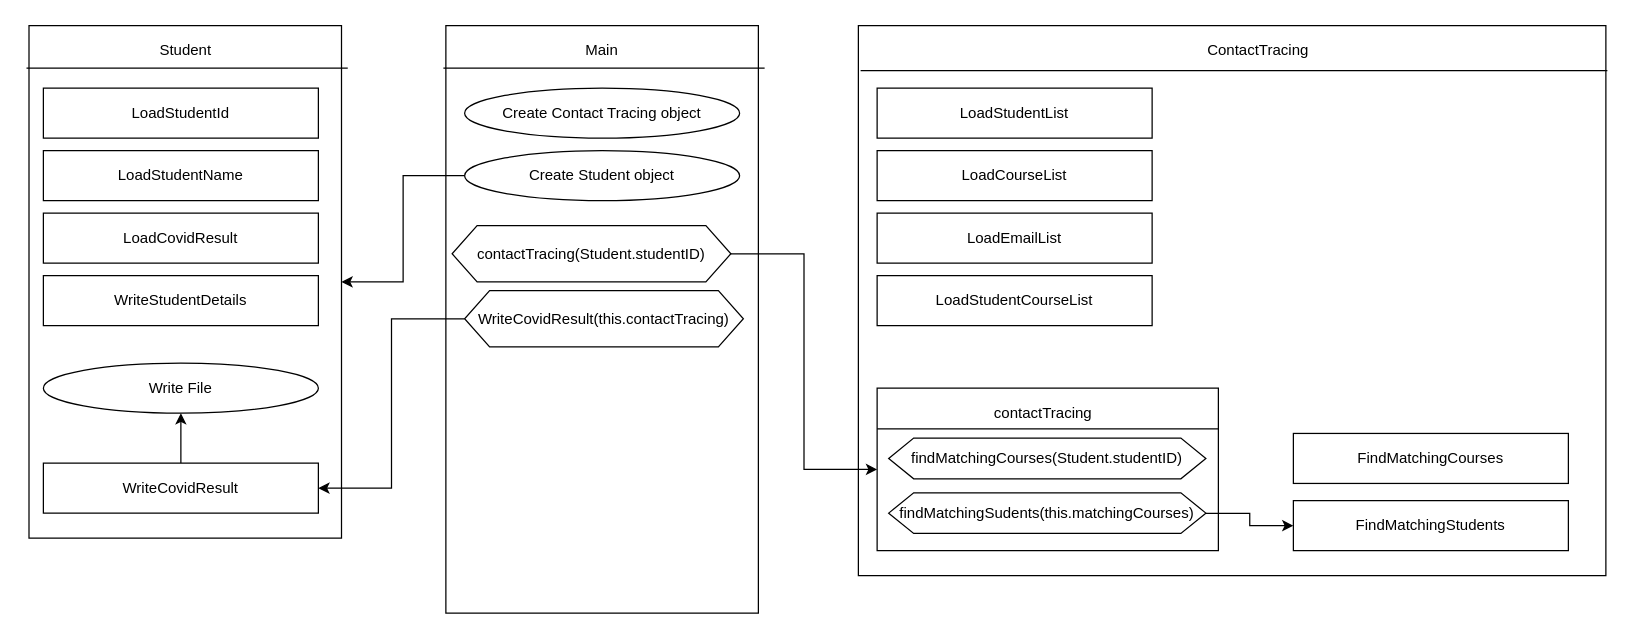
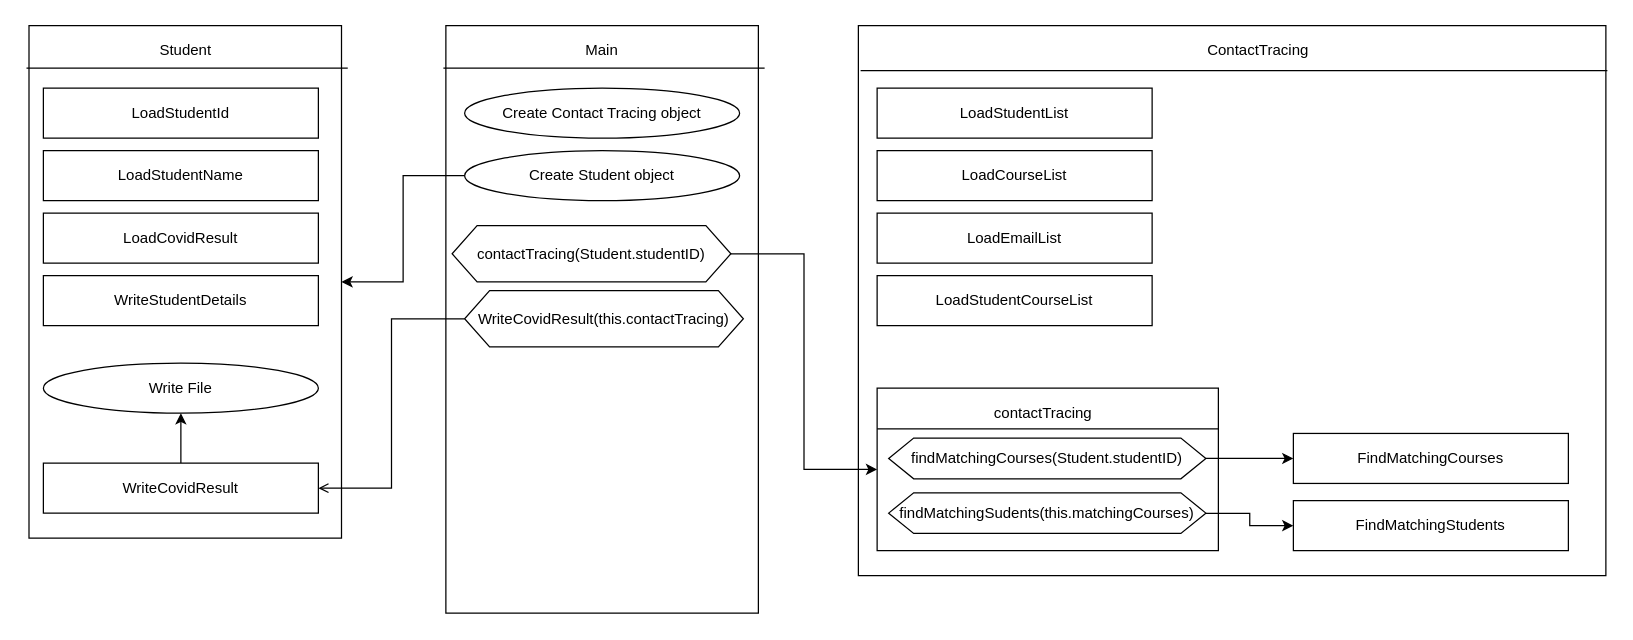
edge "findMatchingCourses(Student.studentID)" -> "FindMatchingCourses": added
edge "WriteCovidResult(this.contactTracing)" -> "WriteCovidResult": arrowhead classic -> open
